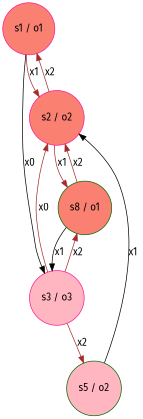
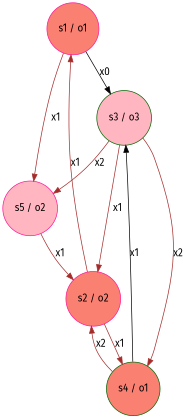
edge "s2 / o2" -> "s1 / o1": label "x2 " -> "x1 "
edge "s1 / o1" -> "s2 / o2": now "s1 / o1" -> "s5 / o2"
edge "s3 / o3" -> "s2 / o2": label "x0 " -> "x1 "
node "s8 / o1": label "s8 / o1" -> "s4 / o1"
edge "s5 / o2" -> "s2 / o2": color black -> brown
node "s3 / o3": color deeppink -> darkgreen
node "s5 / o2": color darkgreen -> deeppink
